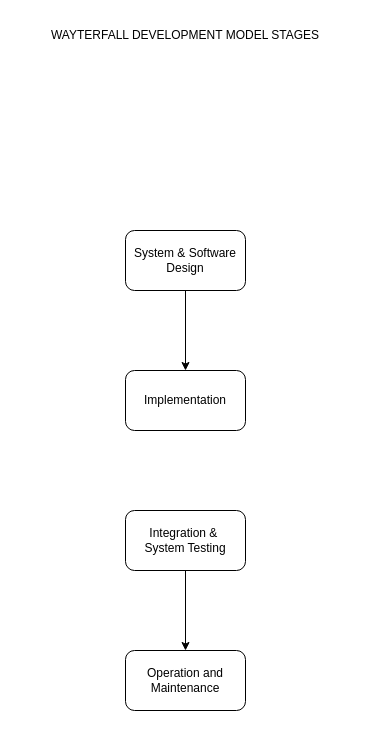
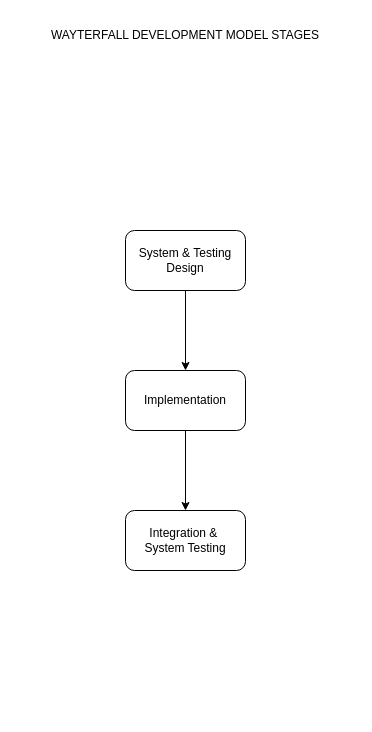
node "System & Software Design": label "System & Software Design" -> "System & Testing Design"
edge "Implementation" -> "Integration & System Testing": added
edge "Integration & System Testing" -> "Operation and Maintenance": removed
node "Operation and Maintenance": removed
